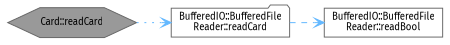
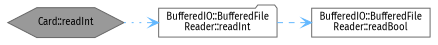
node "Card::readCard": label "Card::readCard" -> "Card::readInt"
node "BufferedIO::BufferedFile Reader::readCard": label "BufferedIO::BufferedFile Reader::readCard" -> "BufferedIO::BufferedFile Reader::readInt"
